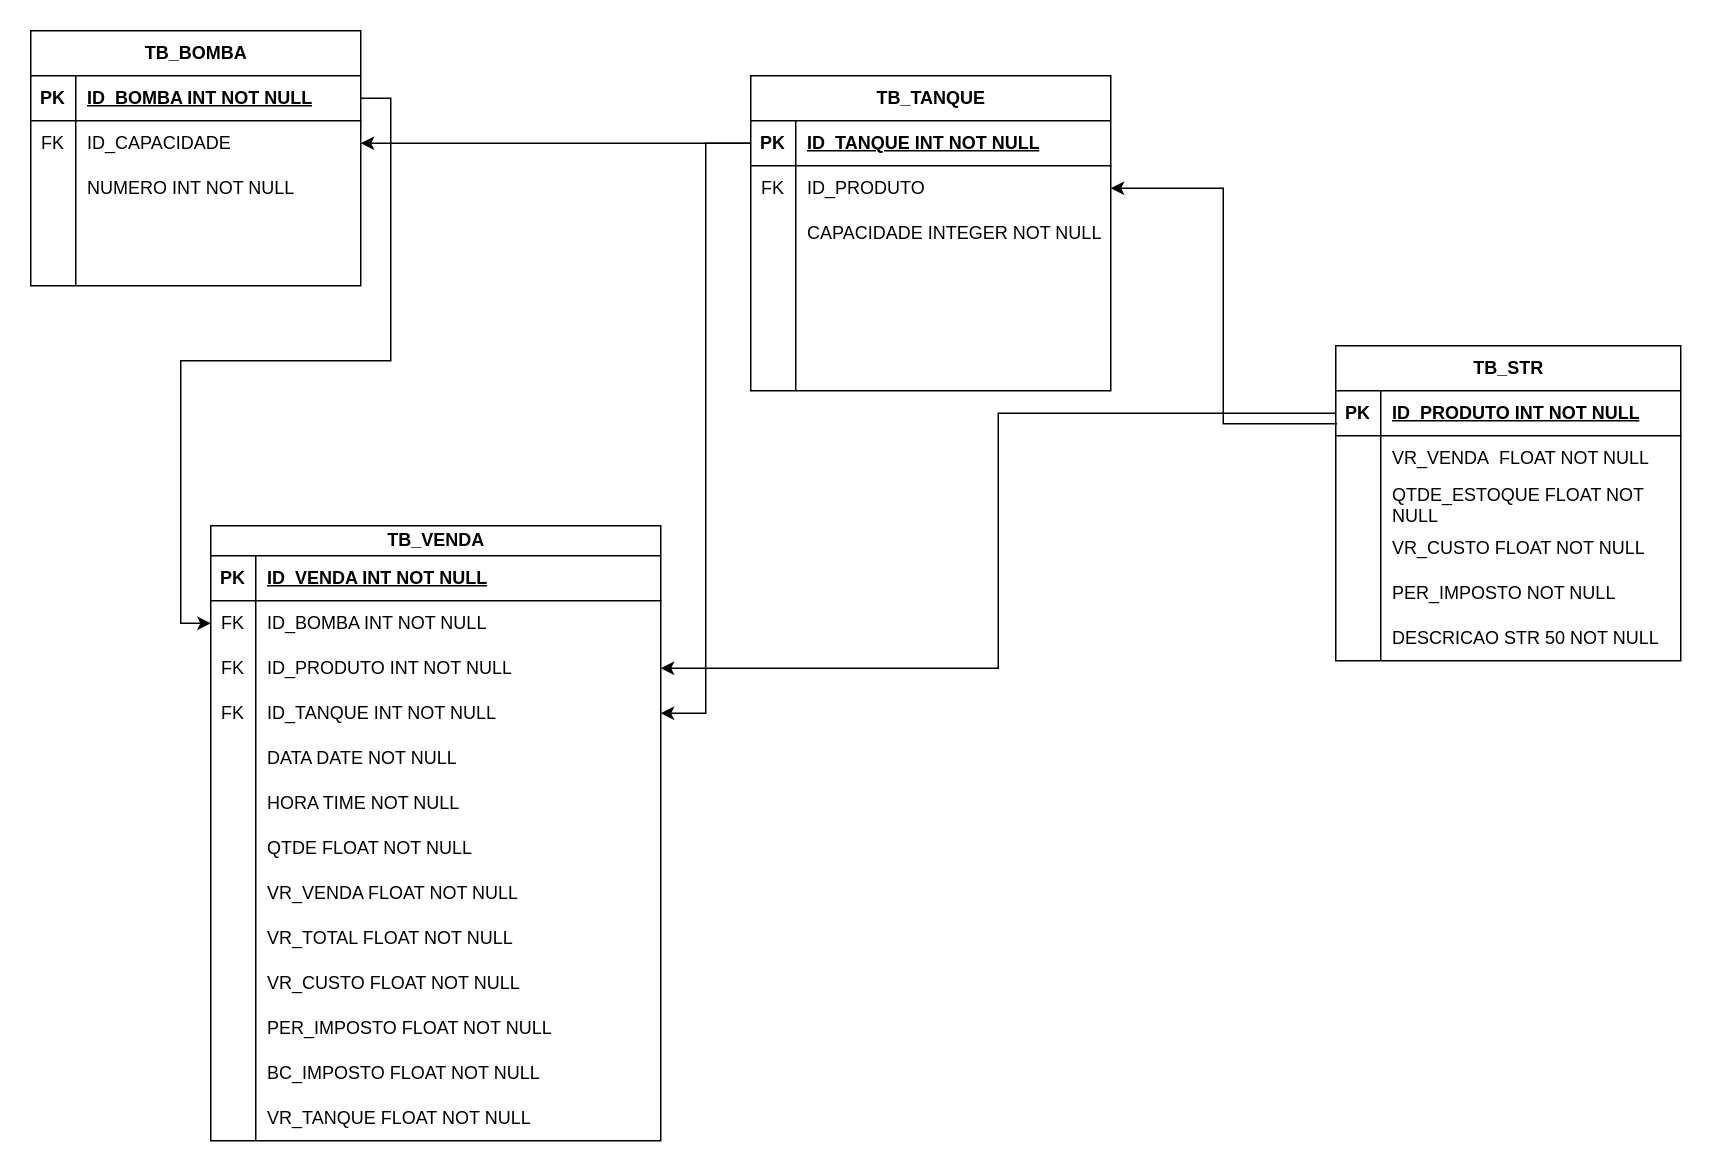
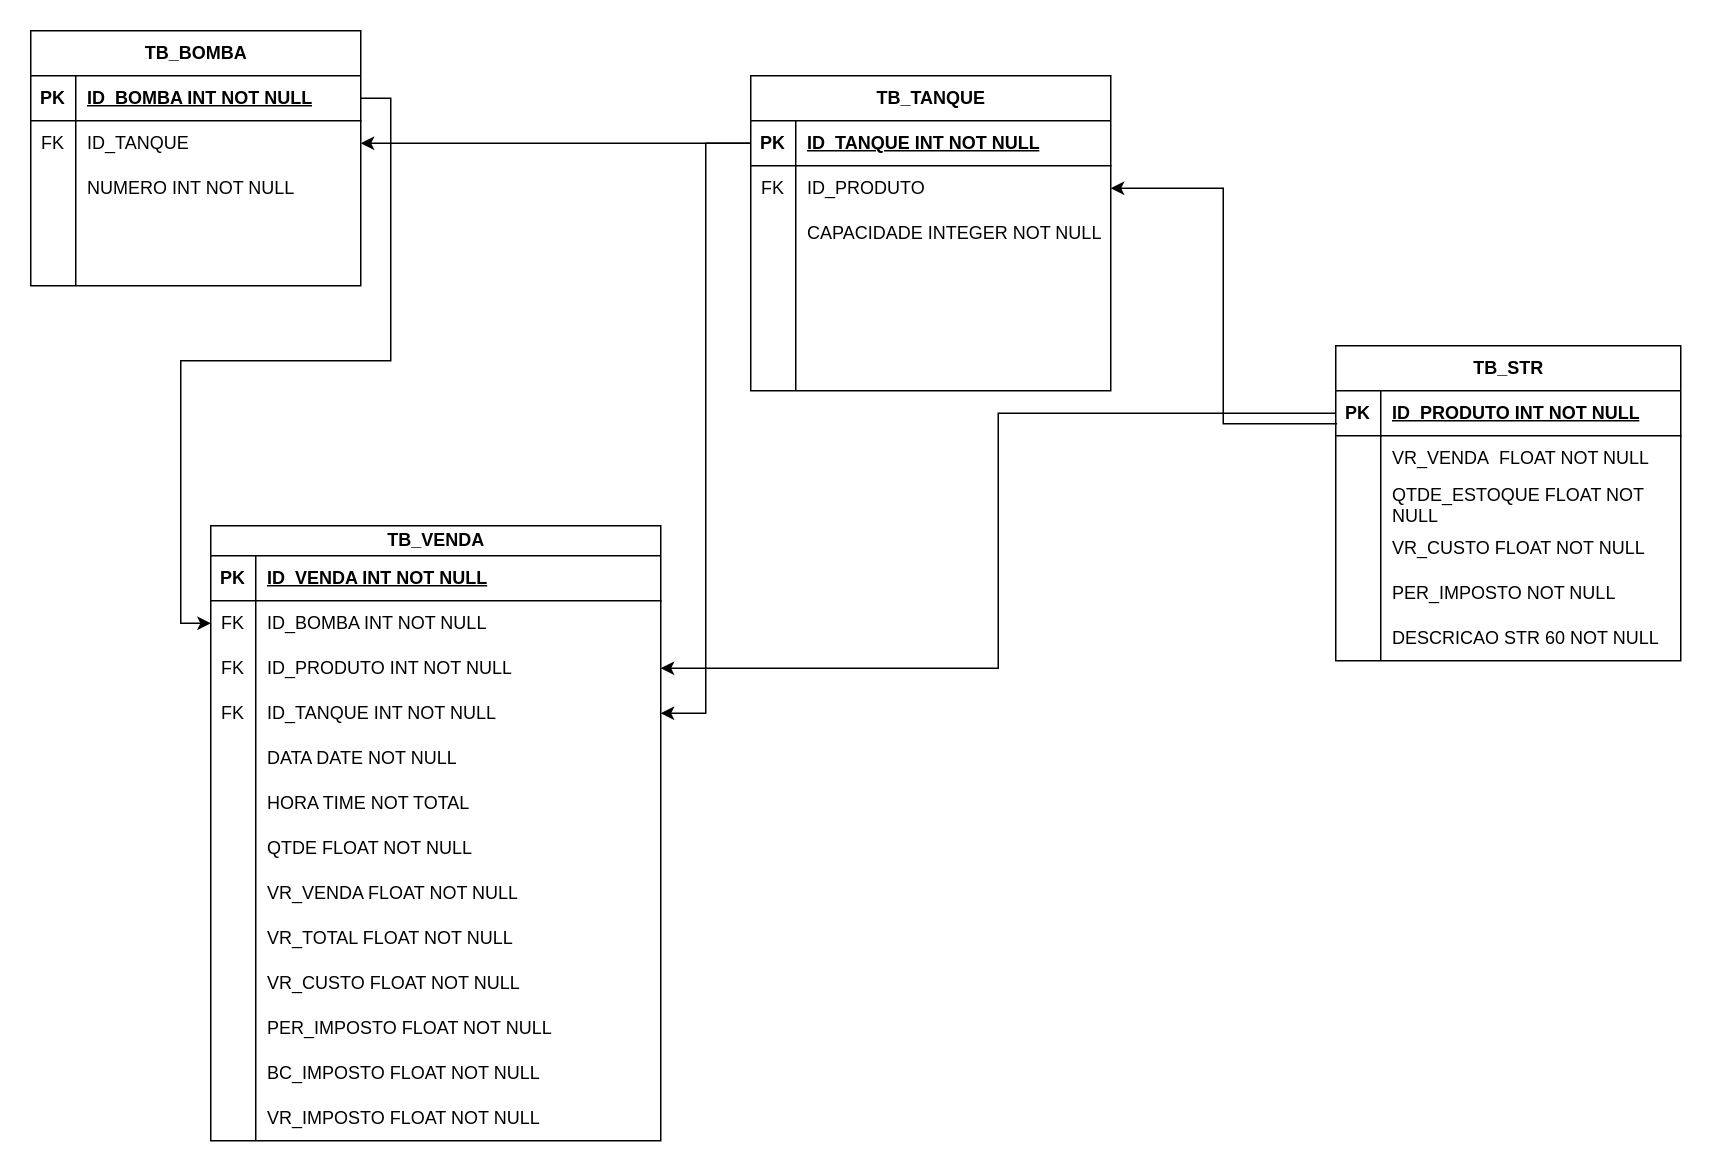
node "ID_CAPACIDADE": label "ID_CAPACIDADE" -> "ID_TANQUE"
node "DESCRICAO STR 50 NOT NULL": label "DESCRICAO STR 50 NOT NULL" -> "DESCRICAO STR 60 NOT NULL"
node "HORA TIME NOT NULL": label "HORA TIME NOT NULL" -> "HORA TIME NOT TOTAL"
node "VR_TANQUE FLOAT NOT NULL": label "VR_TANQUE FLOAT NOT NULL" -> "VR_IMPOSTO FLOAT NOT NULL"
